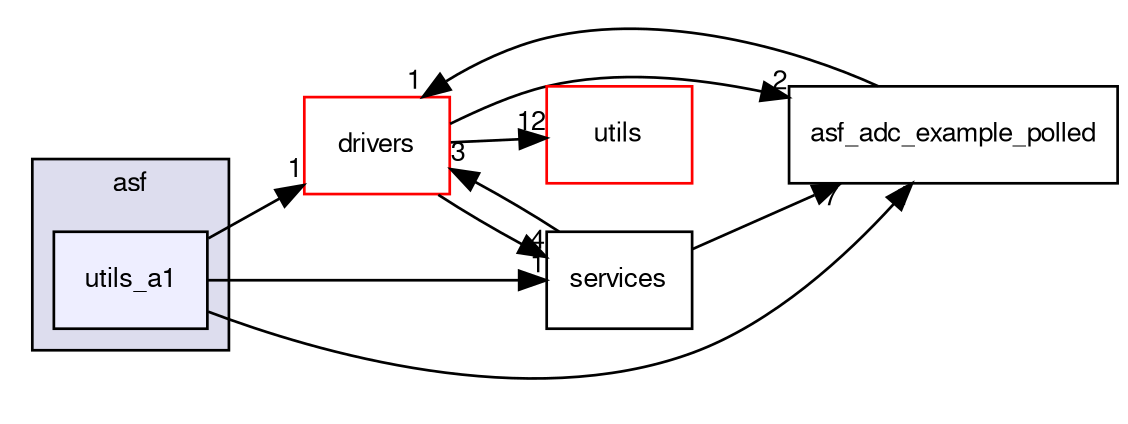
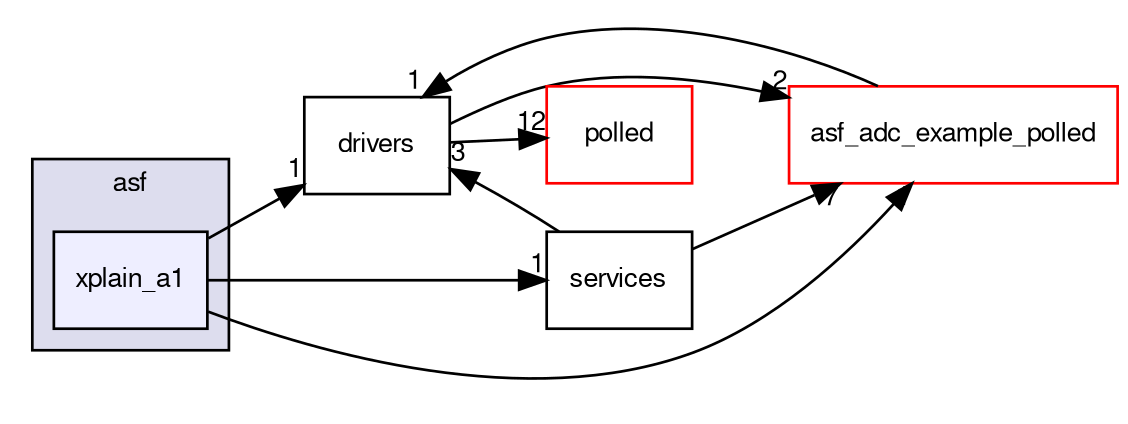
node "utils": label "utils" -> "polled"
node "asf_adc_example_polled": color black -> red
node "drivers": color red -> black
edge "drivers" -> "services": removed
node "utils_a1": label "utils_a1" -> "xplain_a1"
